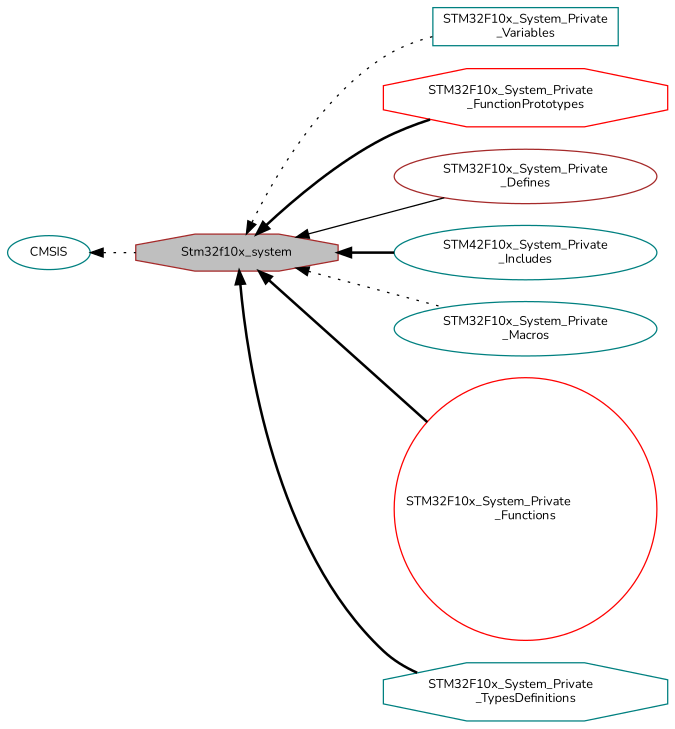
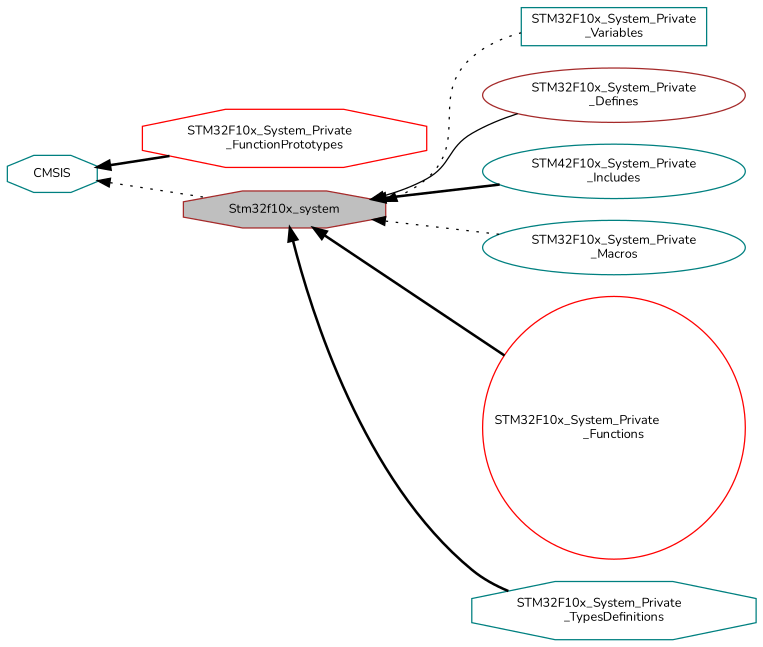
edge "STM32F10x_System_Private _FunctionPrototypes" -> "Stm32f10x_system": now "STM32F10x_System_Private _FunctionPrototypes" -> "CMSIS"
node "CMSIS": shape ellipse -> octagon
